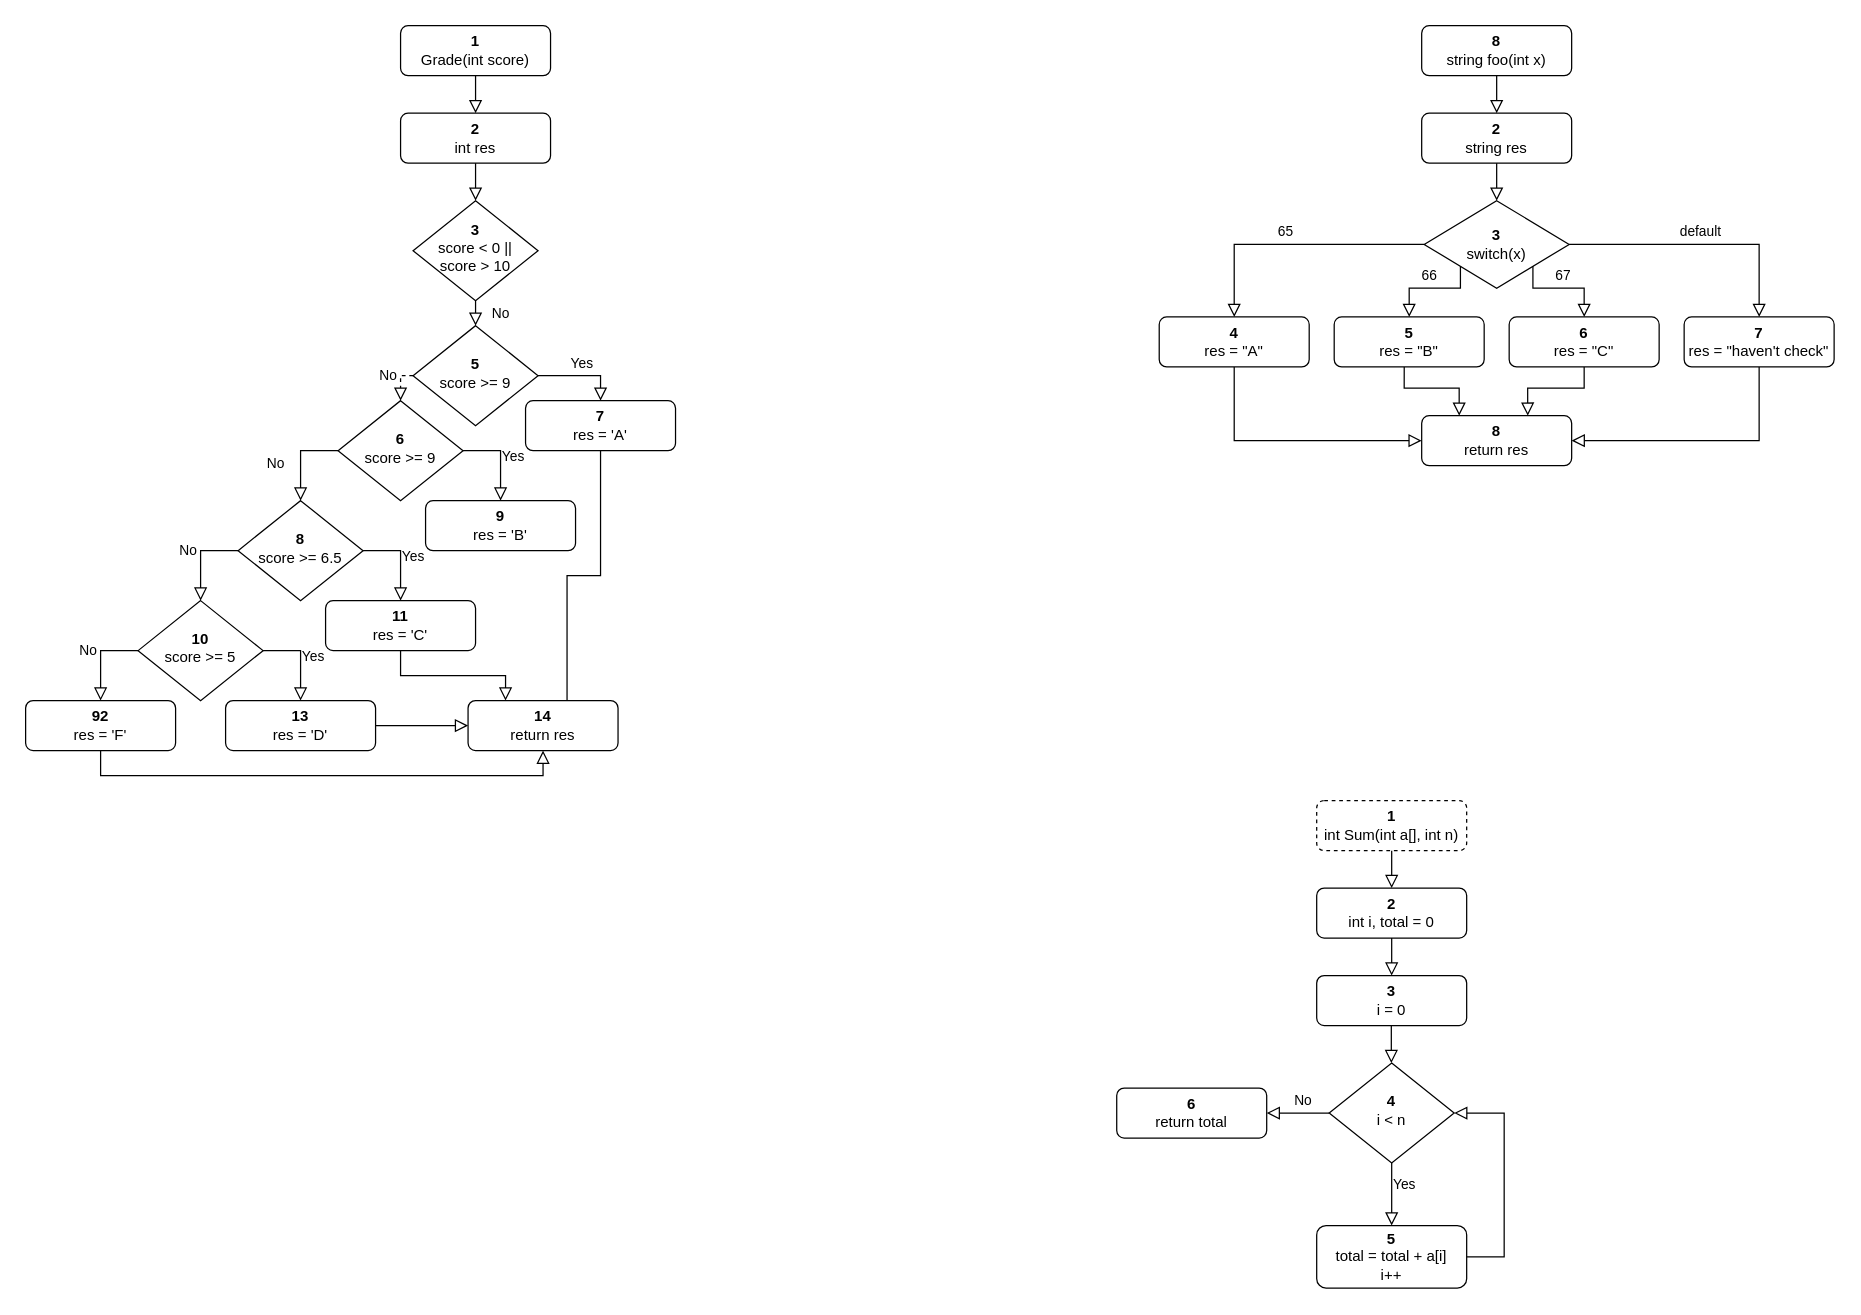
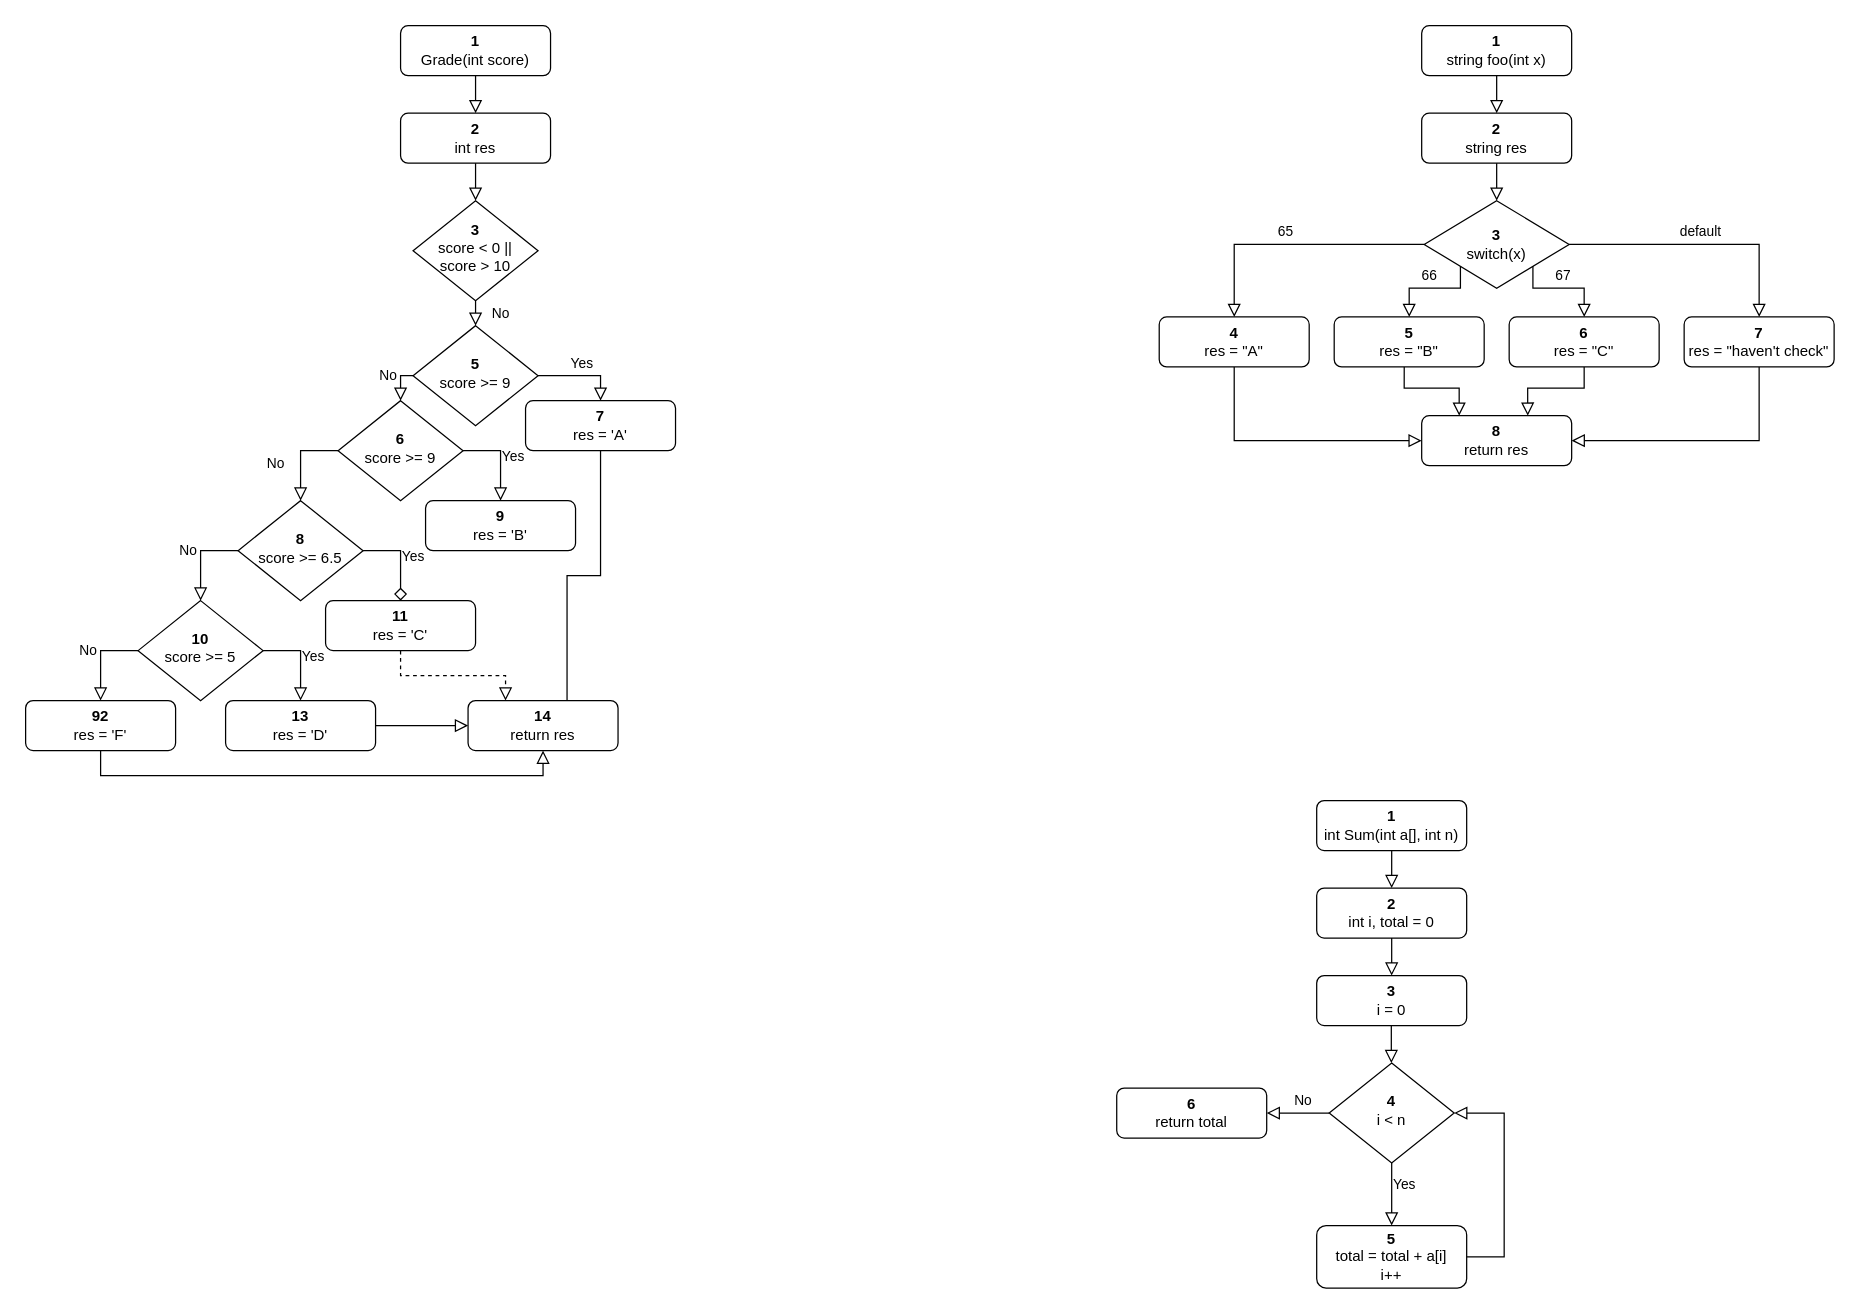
node "8 string foo(int x)": label "8 string foo(int x)" -> "1 string foo(int x)"
edge "5 score >= 9" -> "6 score >= 9": style dashed -> solid
edge "8 score >= 6.5" -> "11 res = 'C'": arrowhead block -> diamond
edge "11 res = 'C'" -> "14 return res": style solid -> dashed
node "1 int Sum(int a[], int n)": style dashed -> solid
